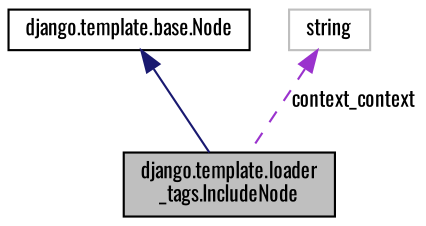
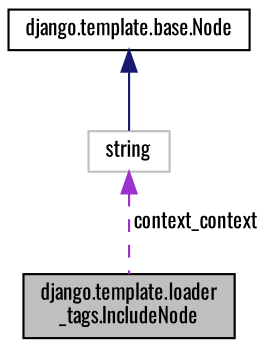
edge "django.template.loader _tags.IncludeNode" -> "django.template.base.Node": now "string" -> "django.template.base.Node"
